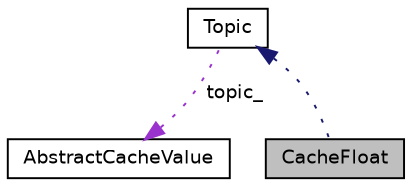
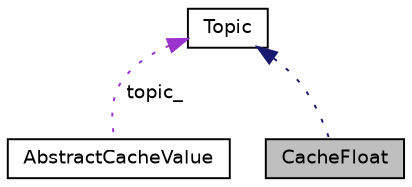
edge "Topic" -> "AbstractCacheValue": reversed
